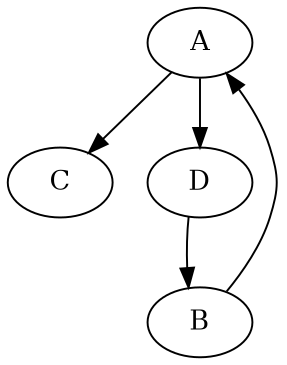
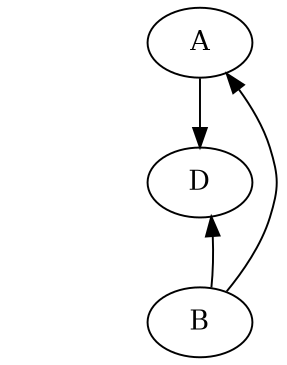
node "C": removed
edge "D" -> "B": reversed
